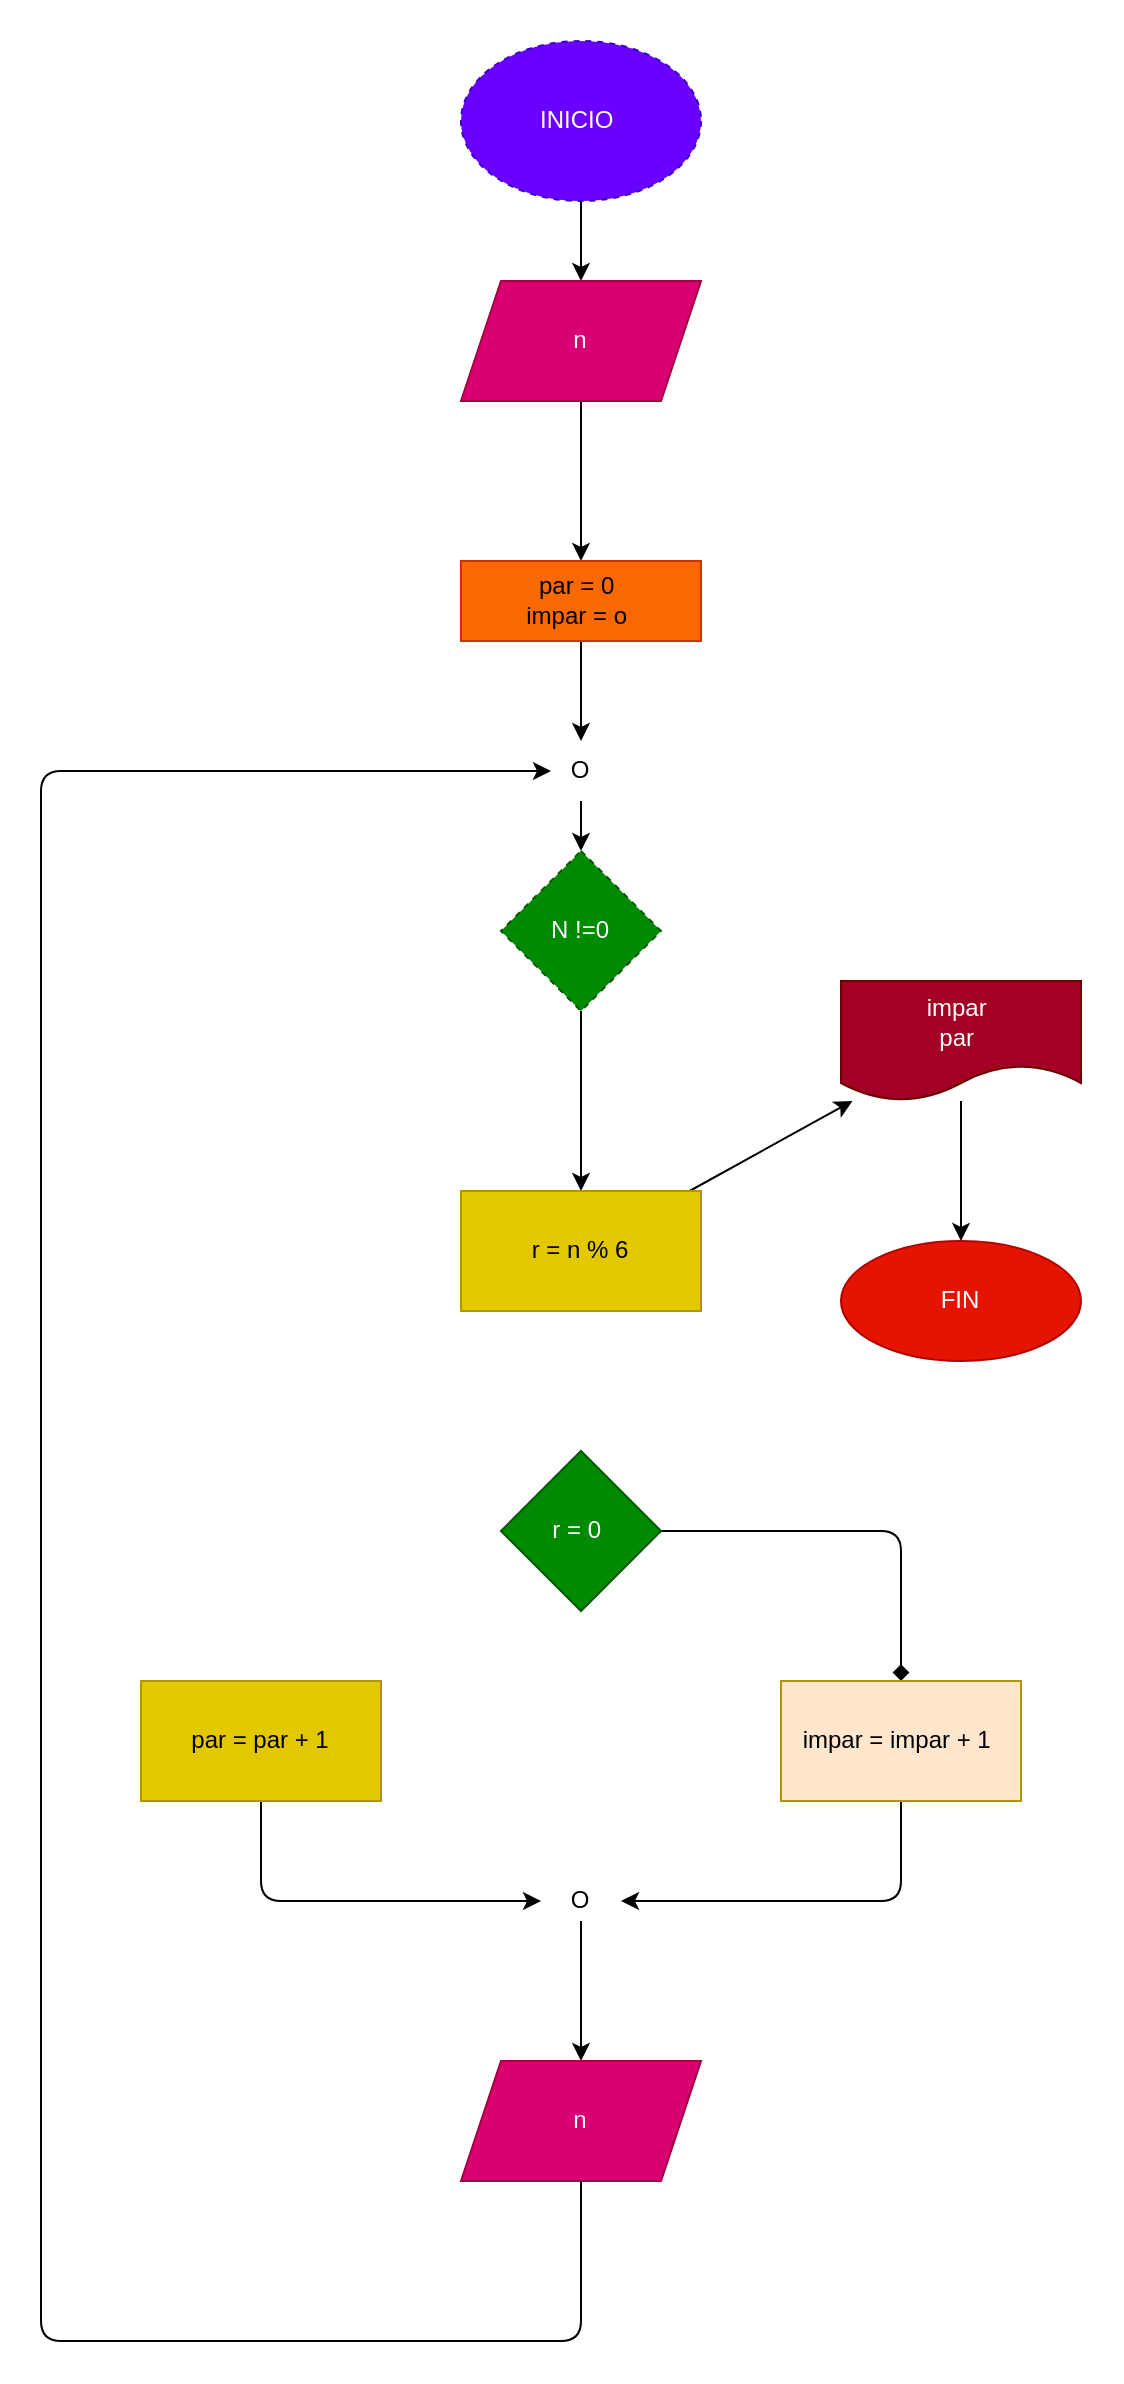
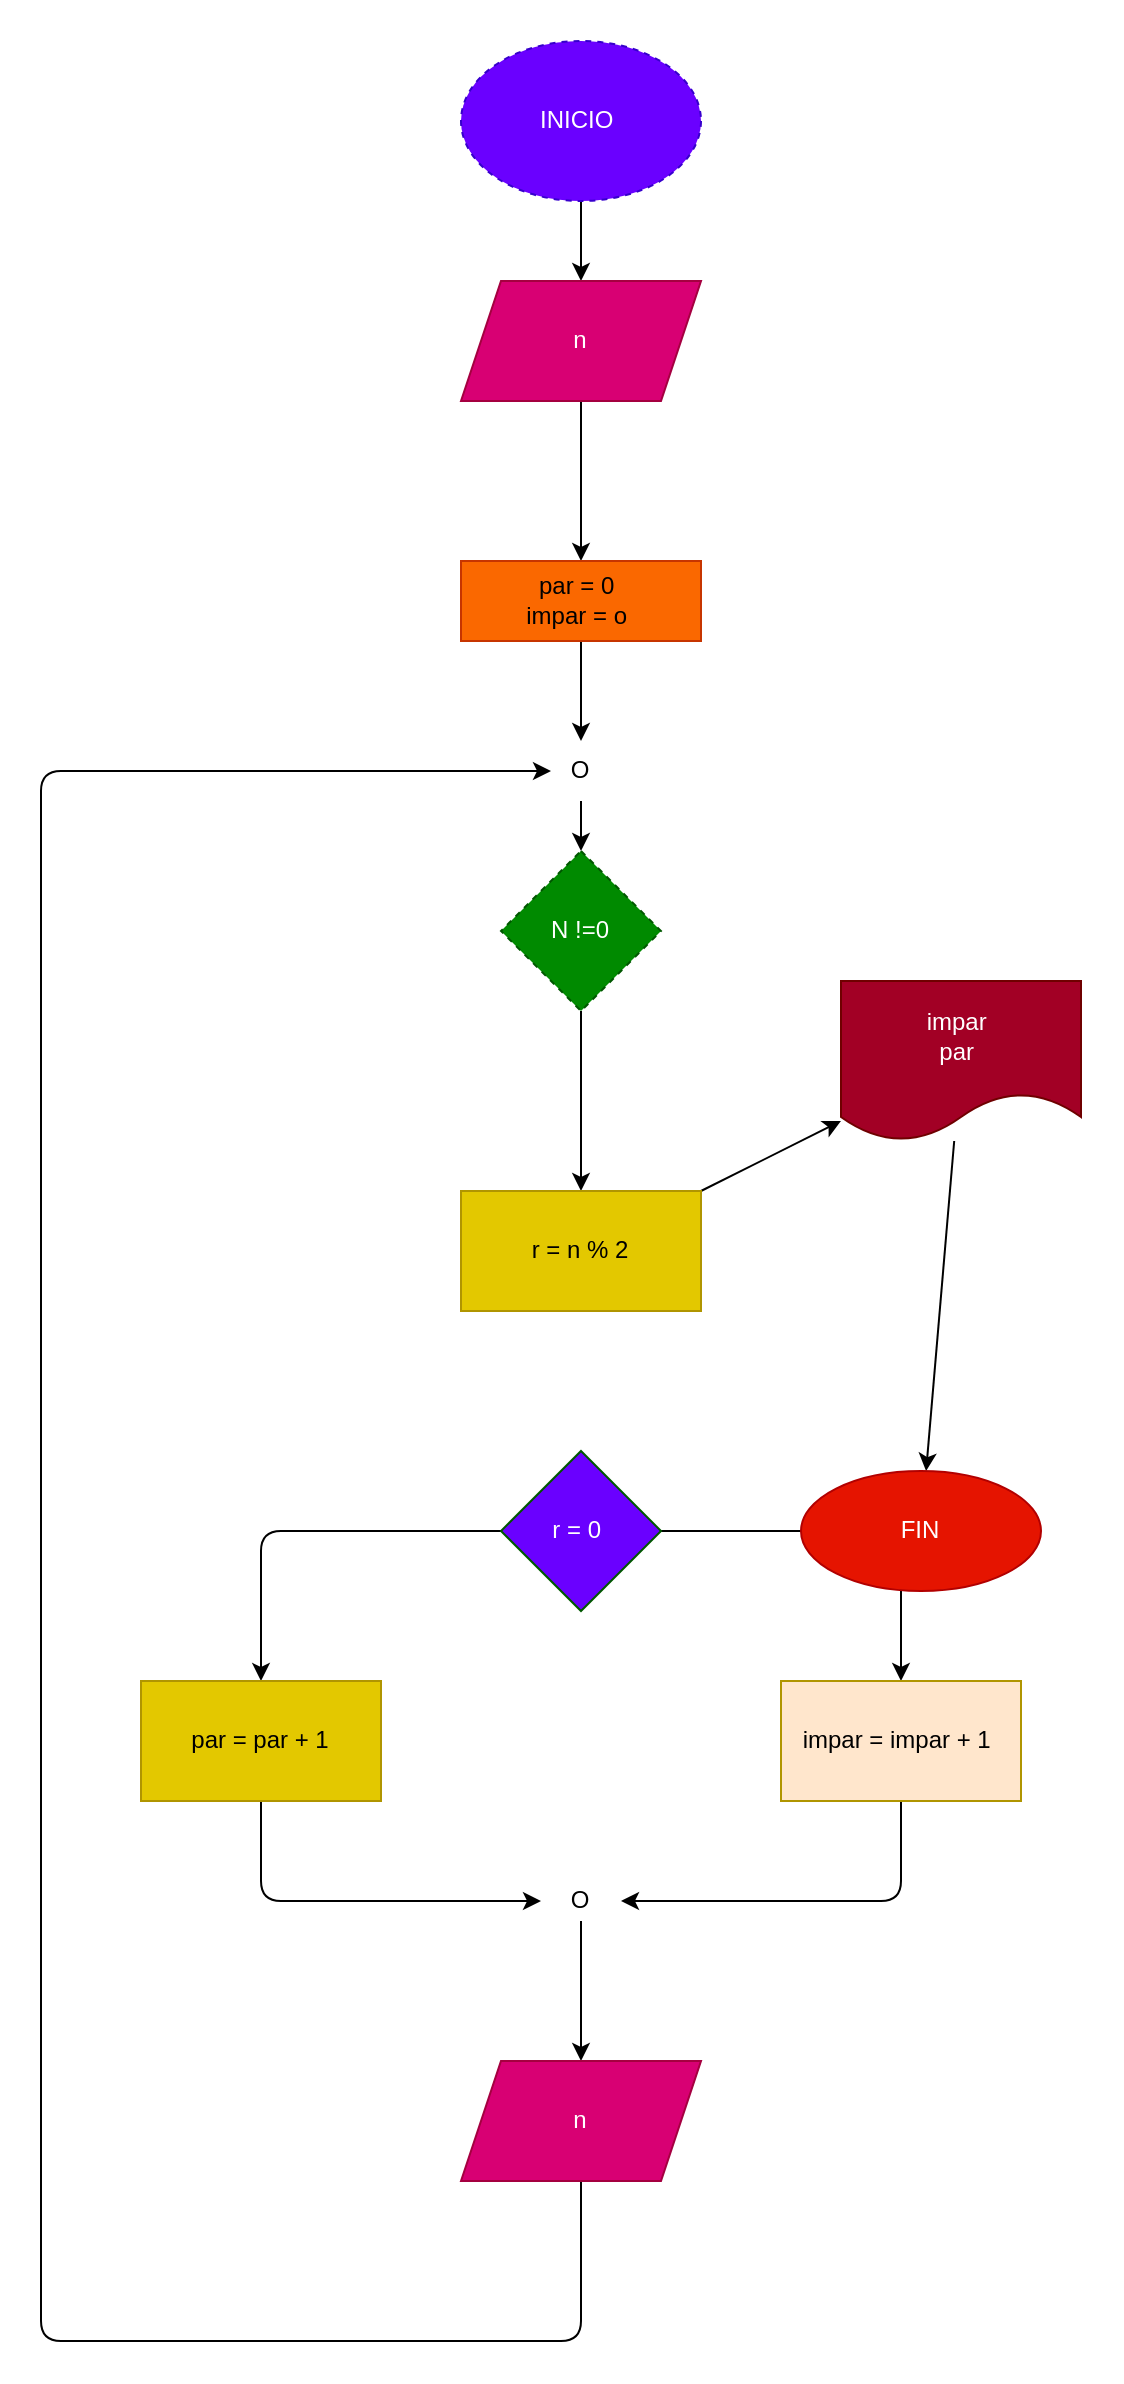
node "impar par": size 240x120 -> 240x160
node "r = n % 6": label "r = n % 6" -> "r = n % 2"
node "FIN": moved (961, 1301) -> (921, 1531)
edge "r = 0" -> "par = par + 1": added
node "r = 0": fillcolor #008a00 -> #6a00ff
edge "r = 0" -> "impar = impar + 1": arrowhead diamond -> classic
